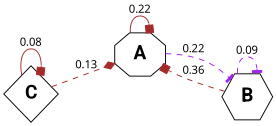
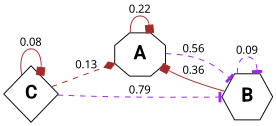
edge "A" -> "B": label "0.22" -> "0.56"
edge "B" -> "A": style dashed -> solid
edge "C" -> "B": added, label "0.79"
